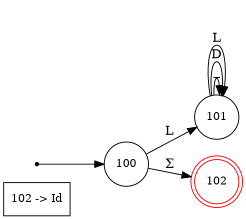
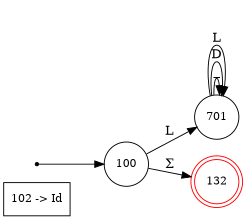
node "101": label "101" -> "701"
node "102": label "102" -> "132"
